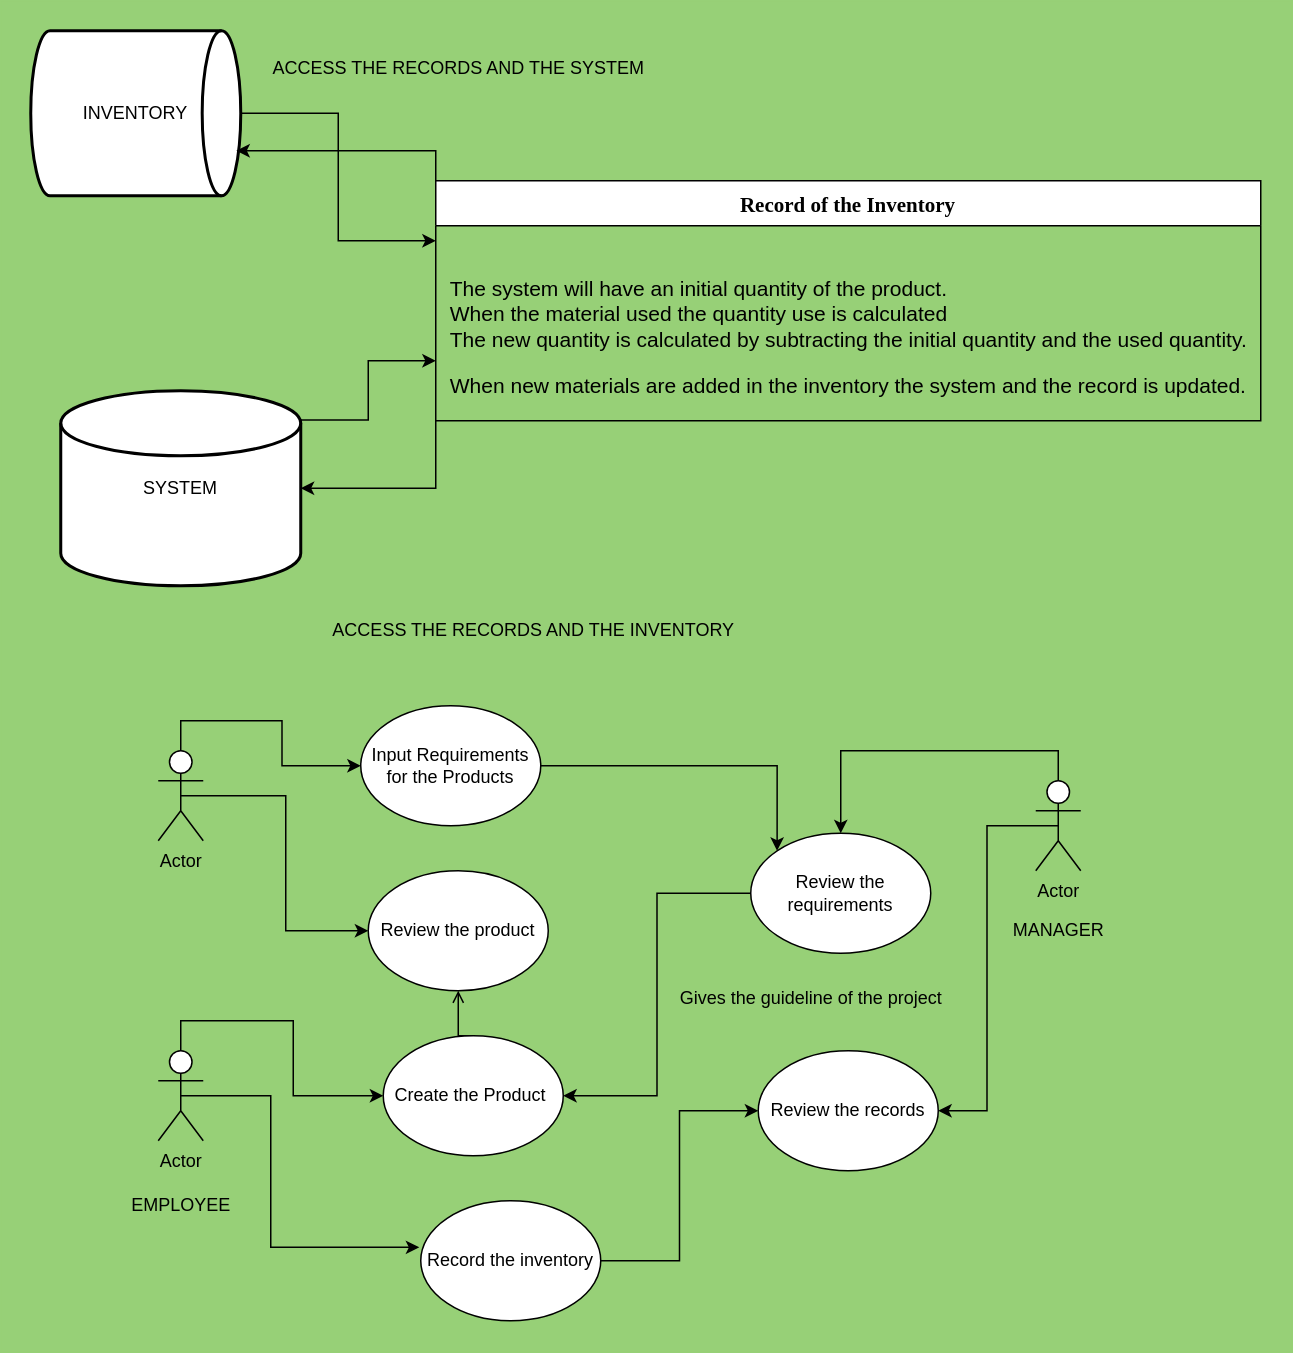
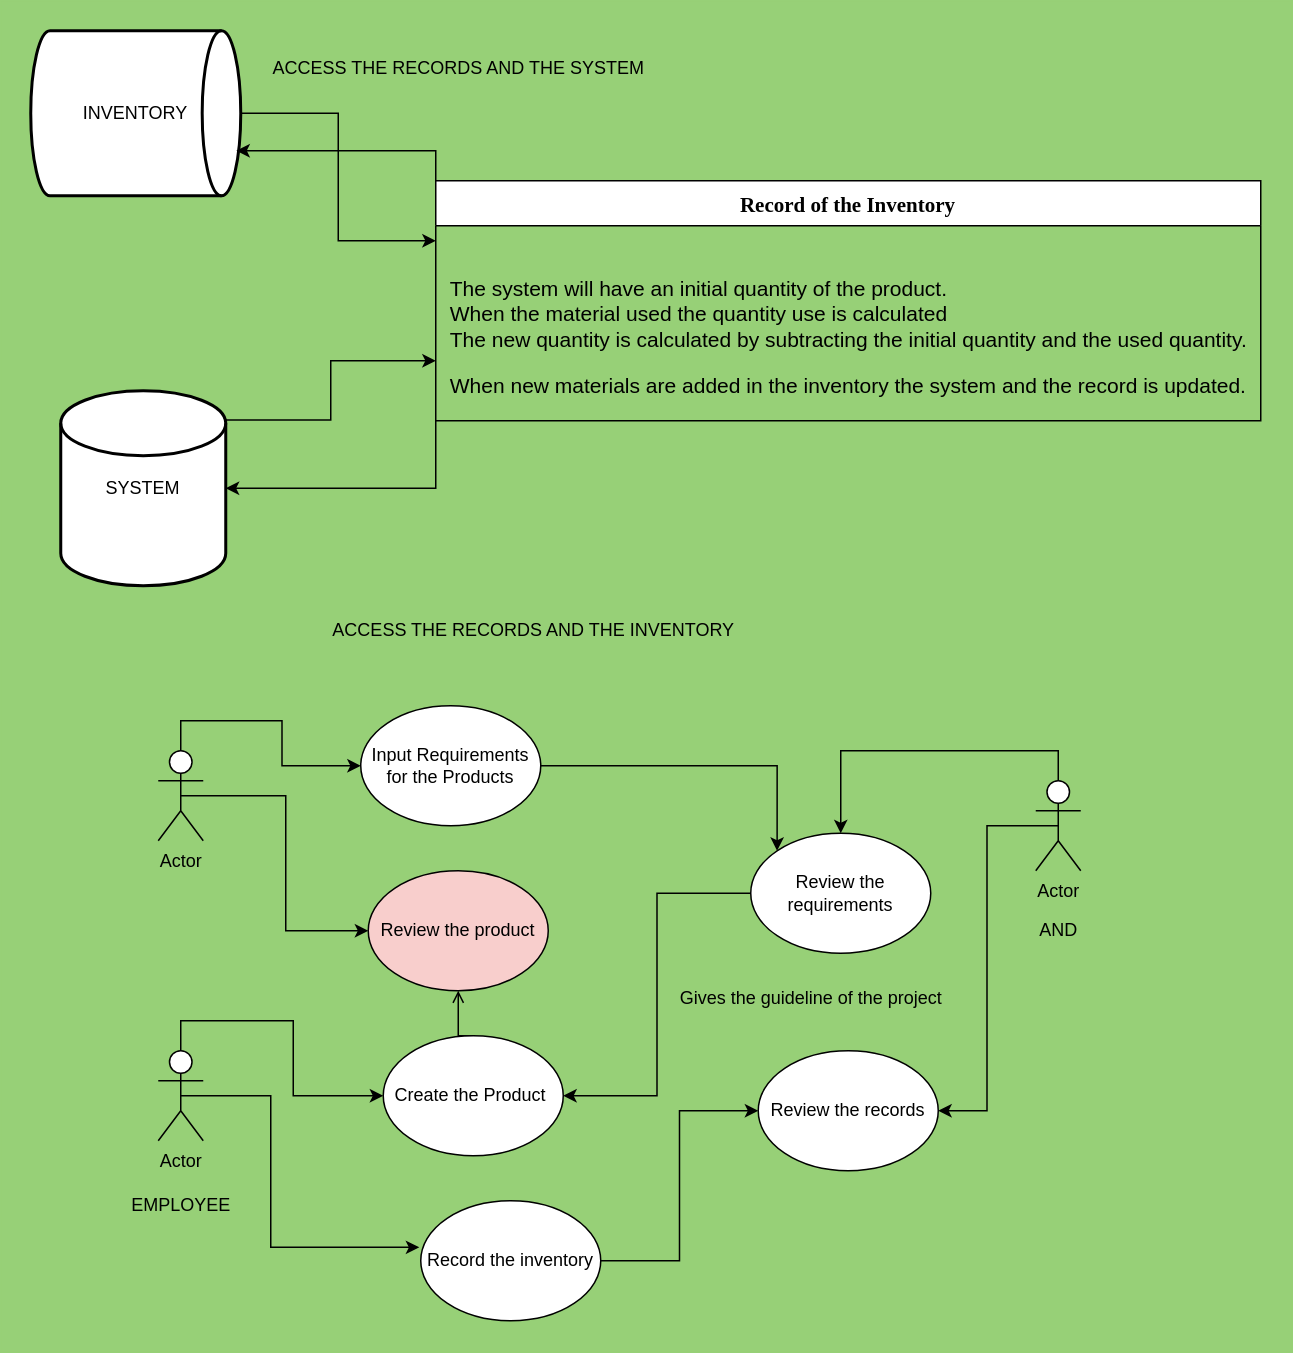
node "SYSTEM": size 240x195 -> 165x195
node "Review the product": fillcolor #ffffff -> #f8cecc
node "MANAGER": label "MANAGER" -> "AND"
